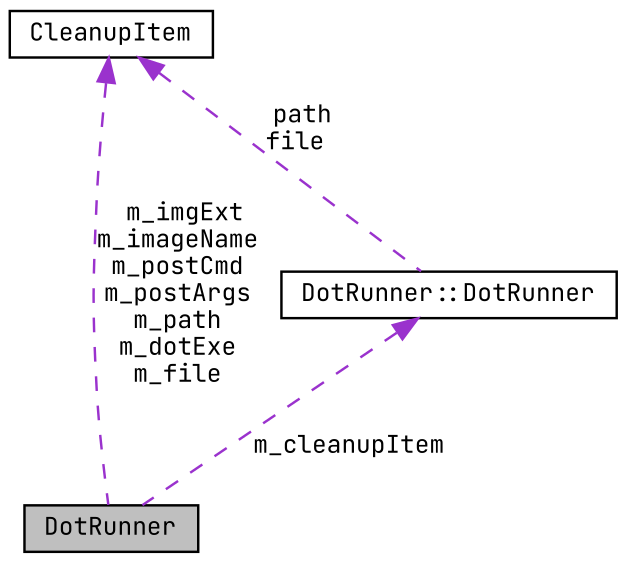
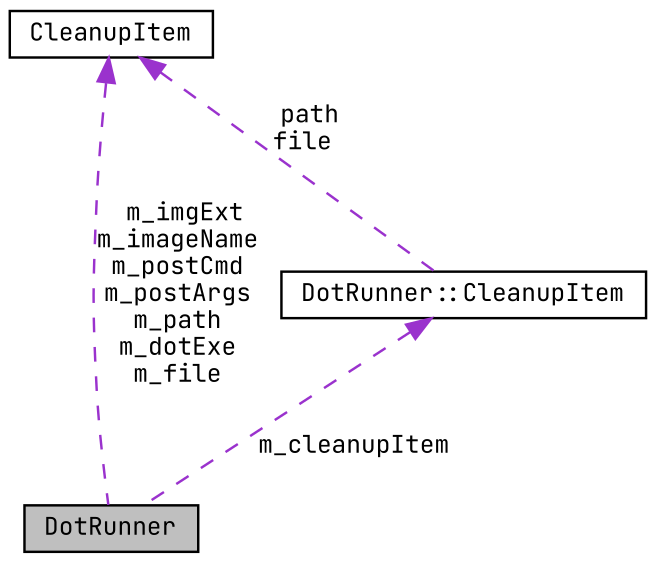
node "DotRunner::DotRunner": label "DotRunner::DotRunner" -> "DotRunner::CleanupItem"
